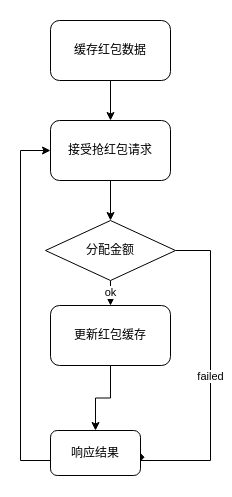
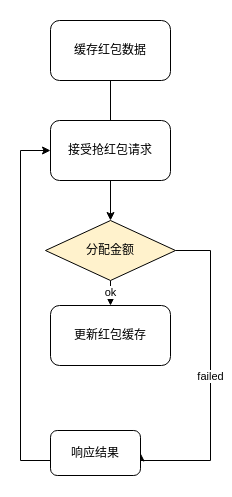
edge "缓存红包数据" -> "接受抢红包请求": arrowhead classic -> none
node "分配金额": fillcolor #ffffff -> #fff2cc
edge "更新红包缓存" -> "响应结果": removed
edge "分配金额" -> "响应结果": arrowhead diamond -> classic
